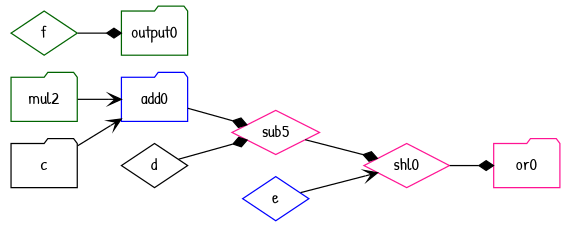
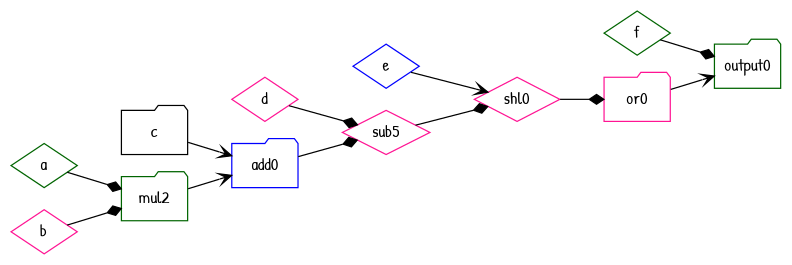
edge "or0" -> "output0": added
node "a": added
node "d": color black -> deeppink
node "b": added
